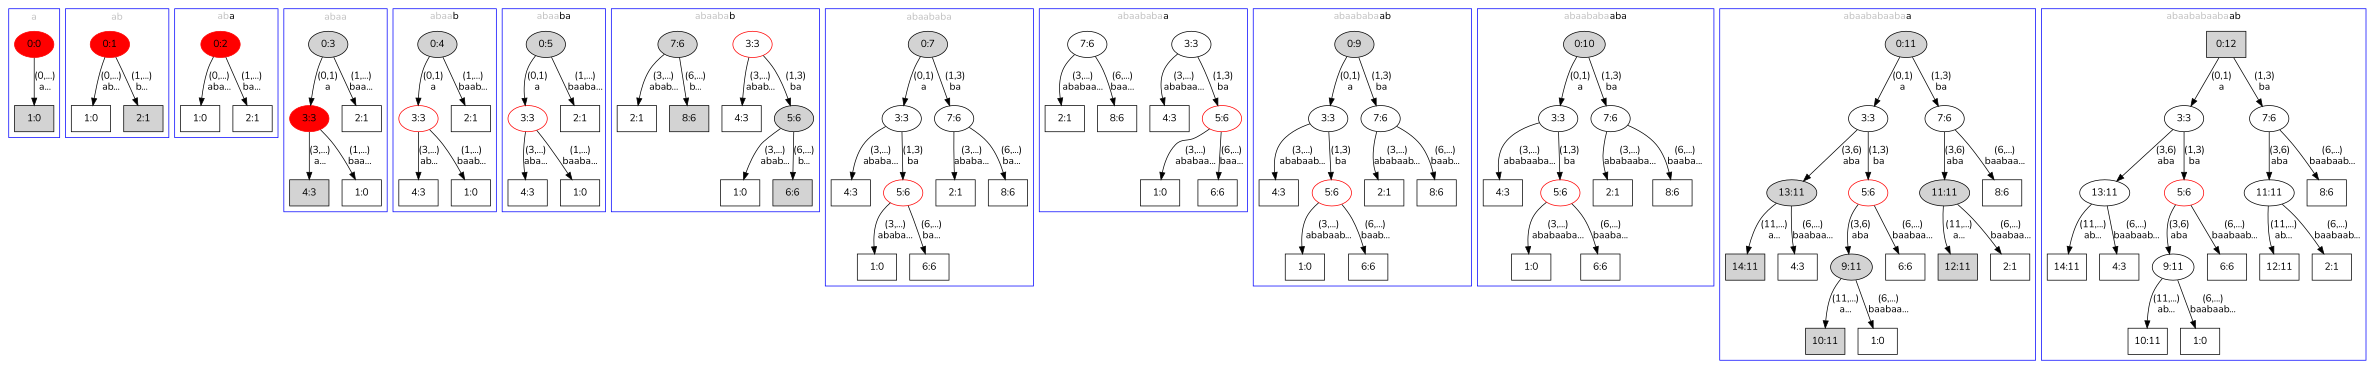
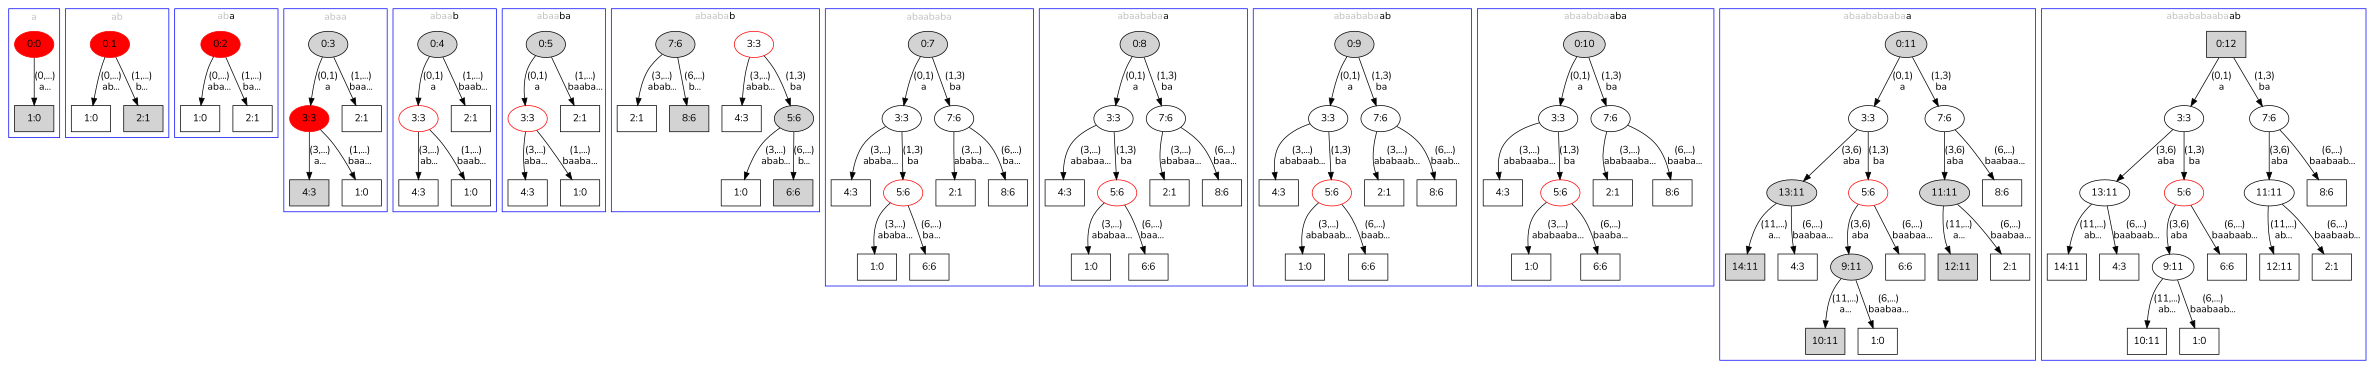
node "0:8": added
